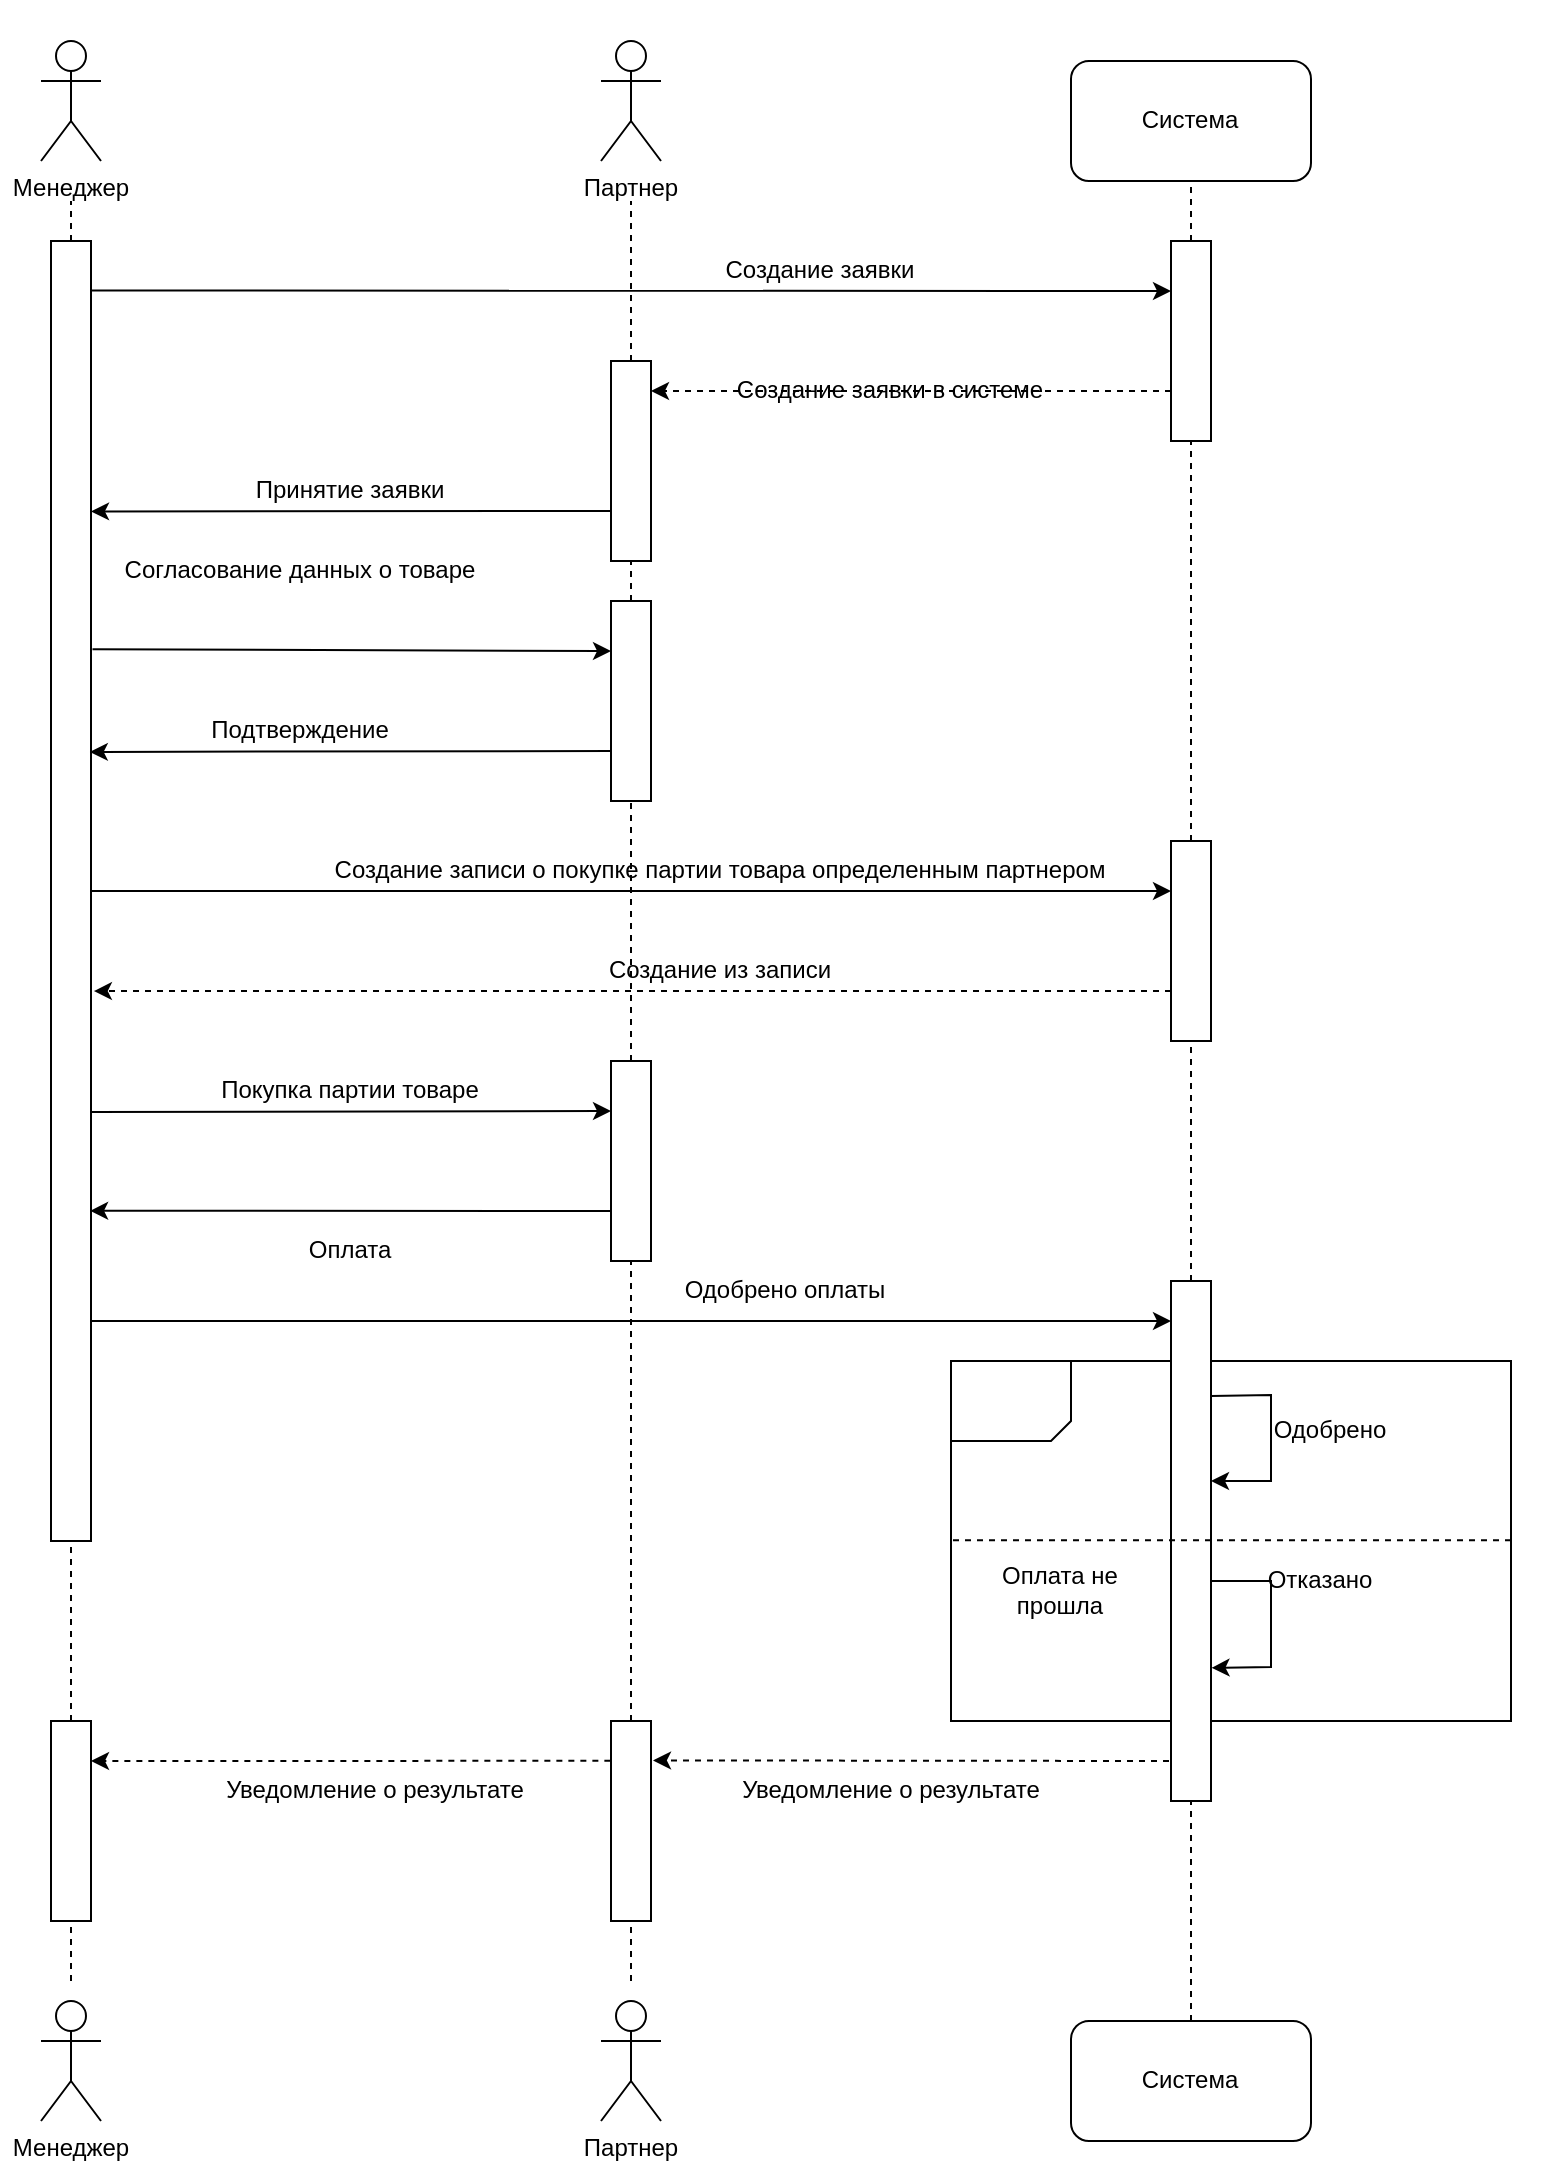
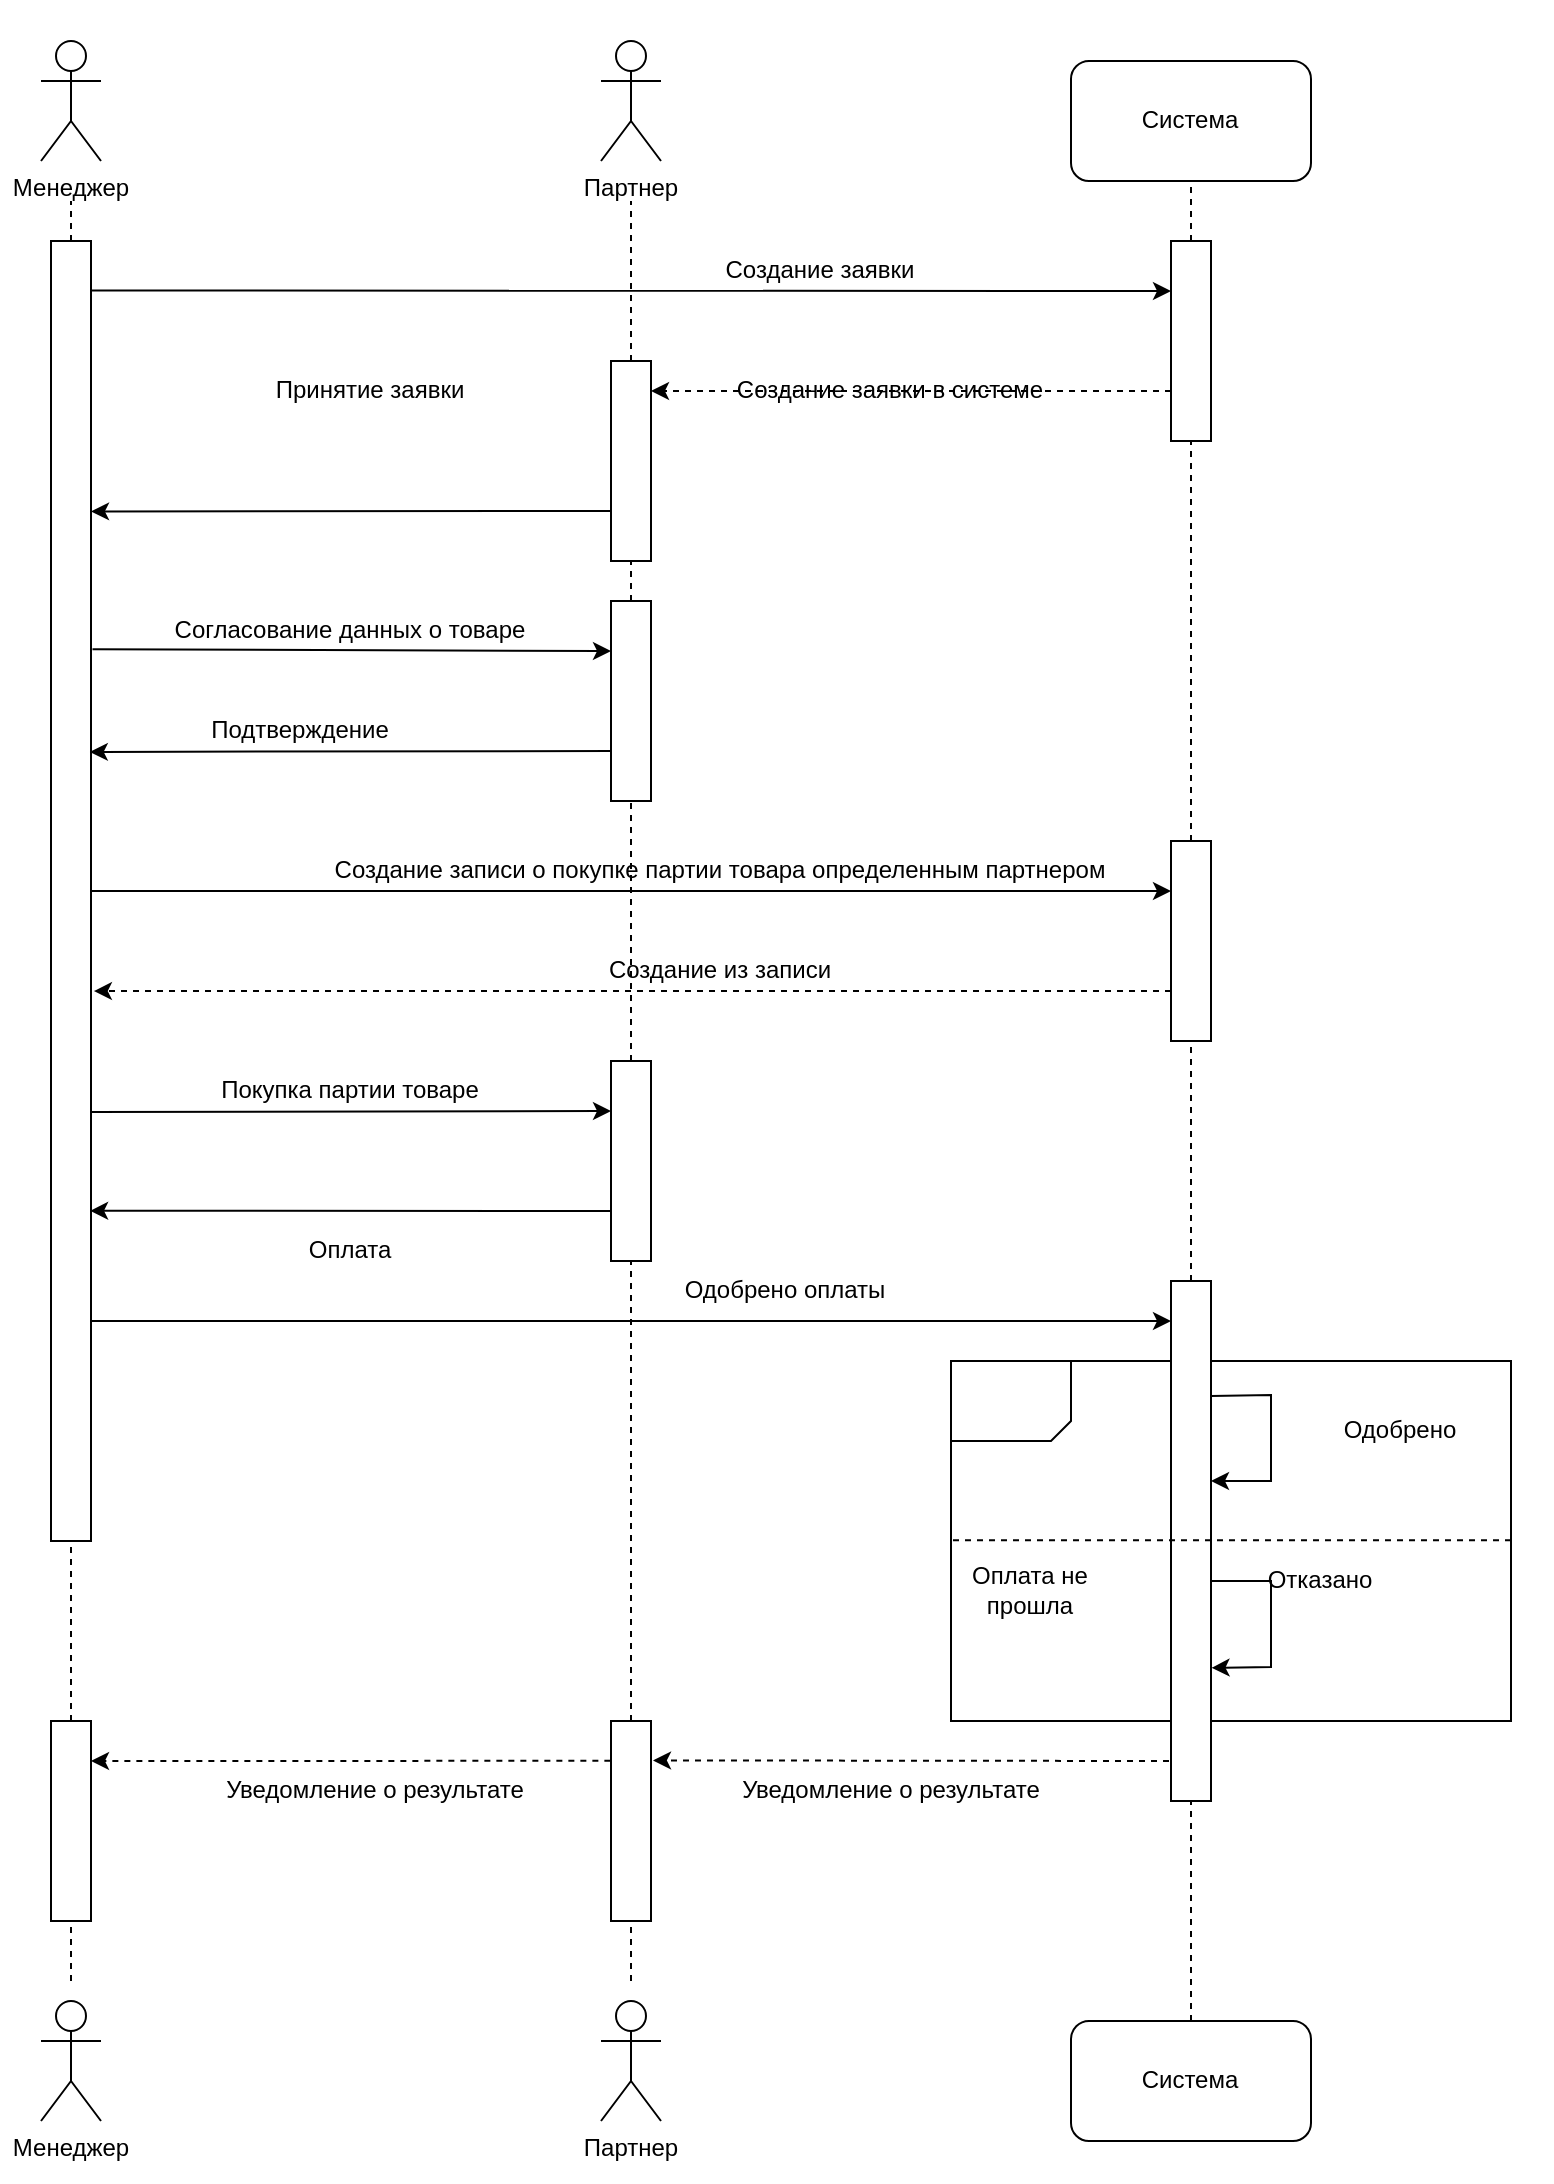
node "Принятие заявки": moved (351, 491) -> (371, 391)
node "Согласование данных о товаре": moved (301, 571) -> (351, 631)
node "Одобрено": moved (1331, 1431) -> (1401, 1431)
node "Оплата не прошла": moved (1061, 1591) -> (1031, 1591)
